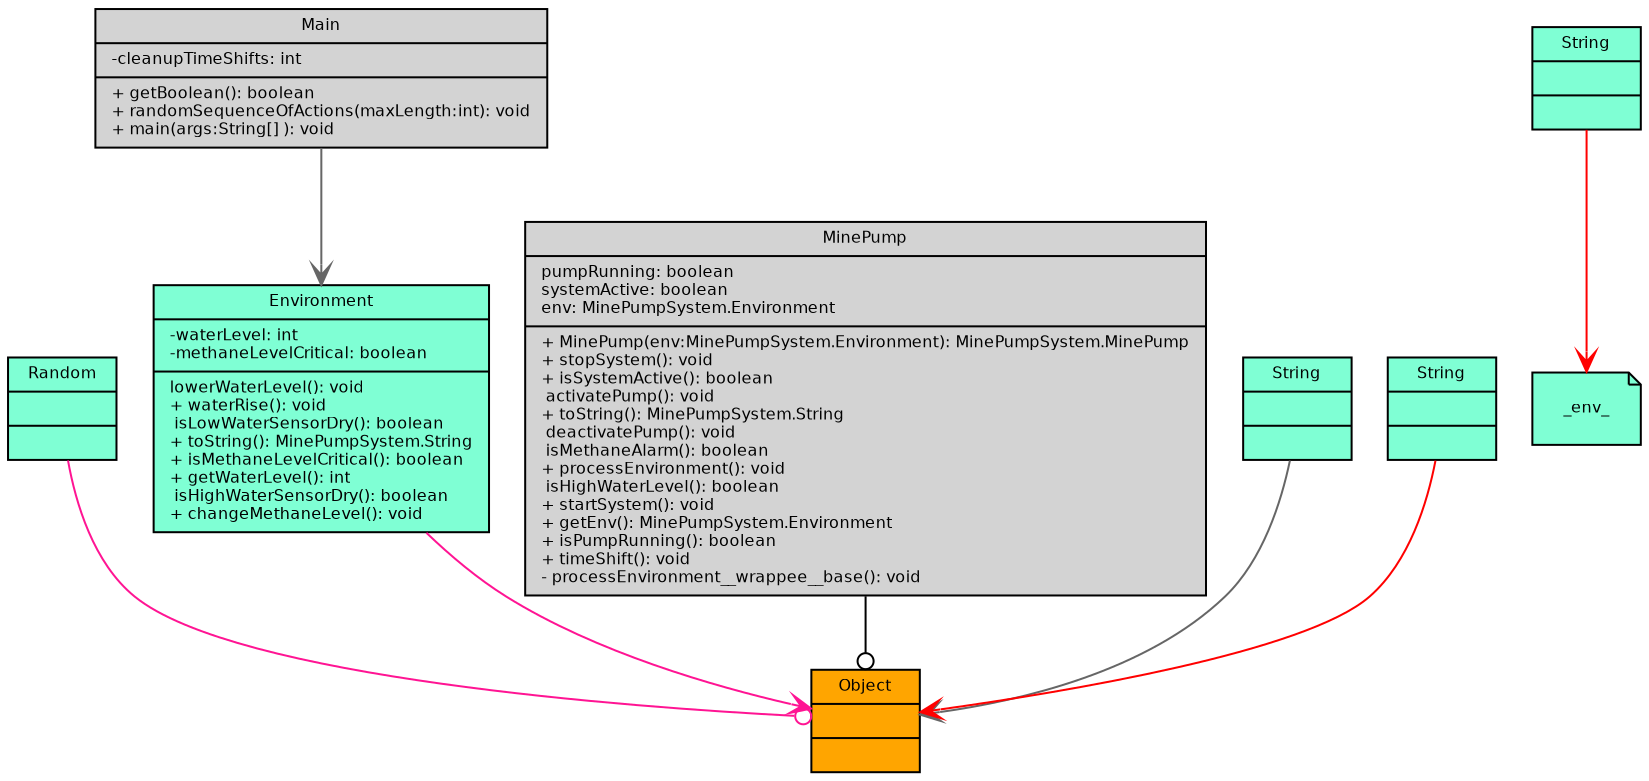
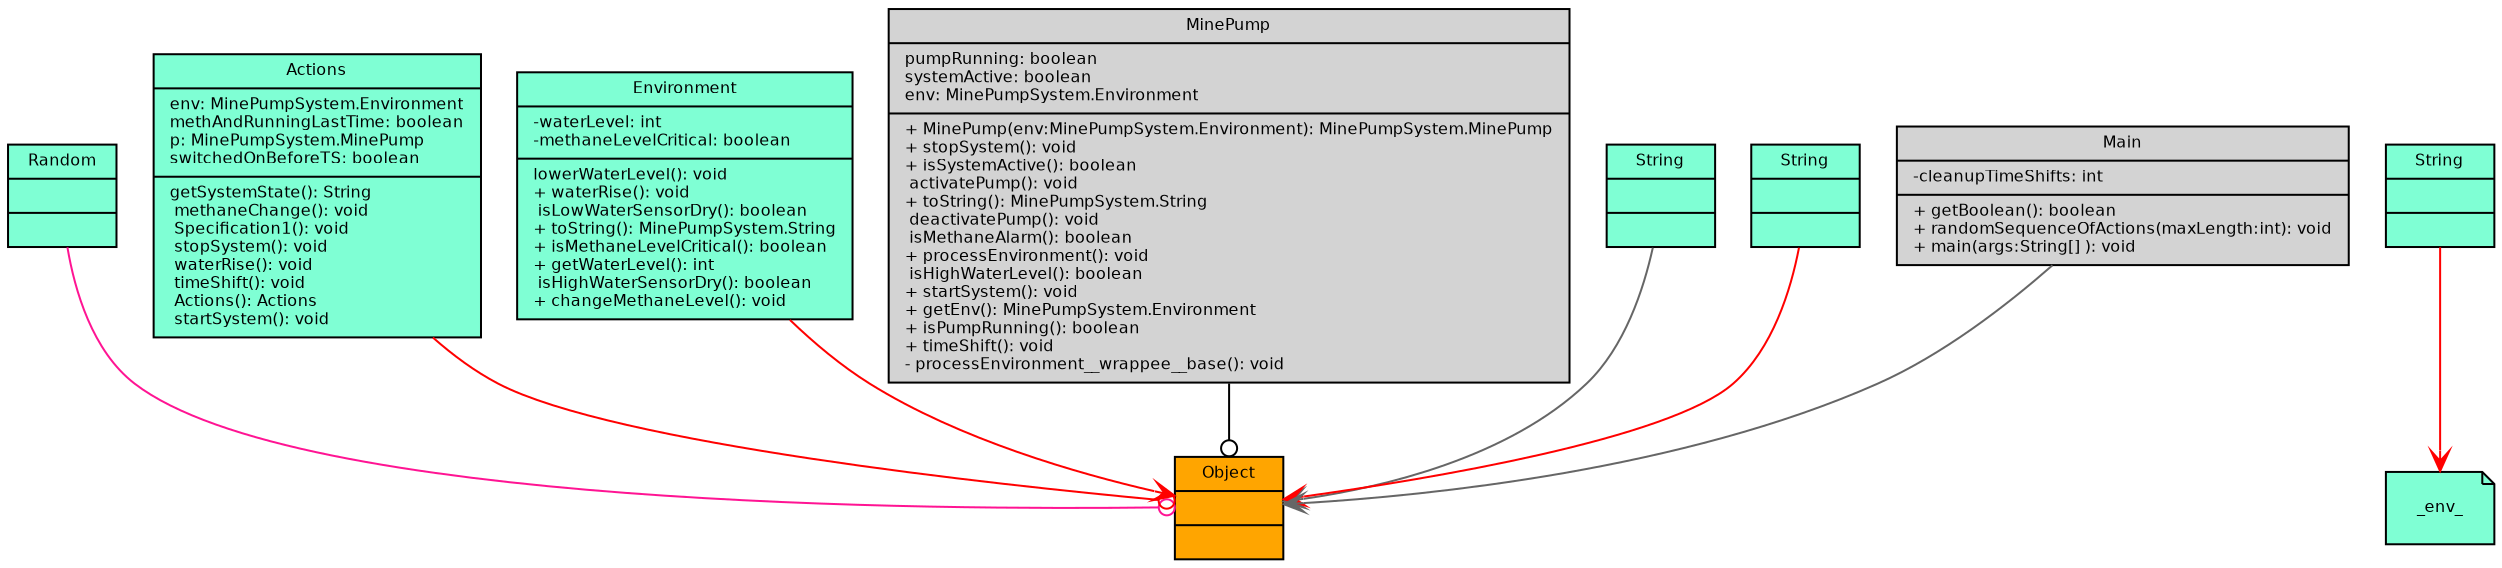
node "Actions": added
edge "Main" -> "Environment": now "Main" -> "Object"
edge "Environment" -> "Object": color deeppink -> red
